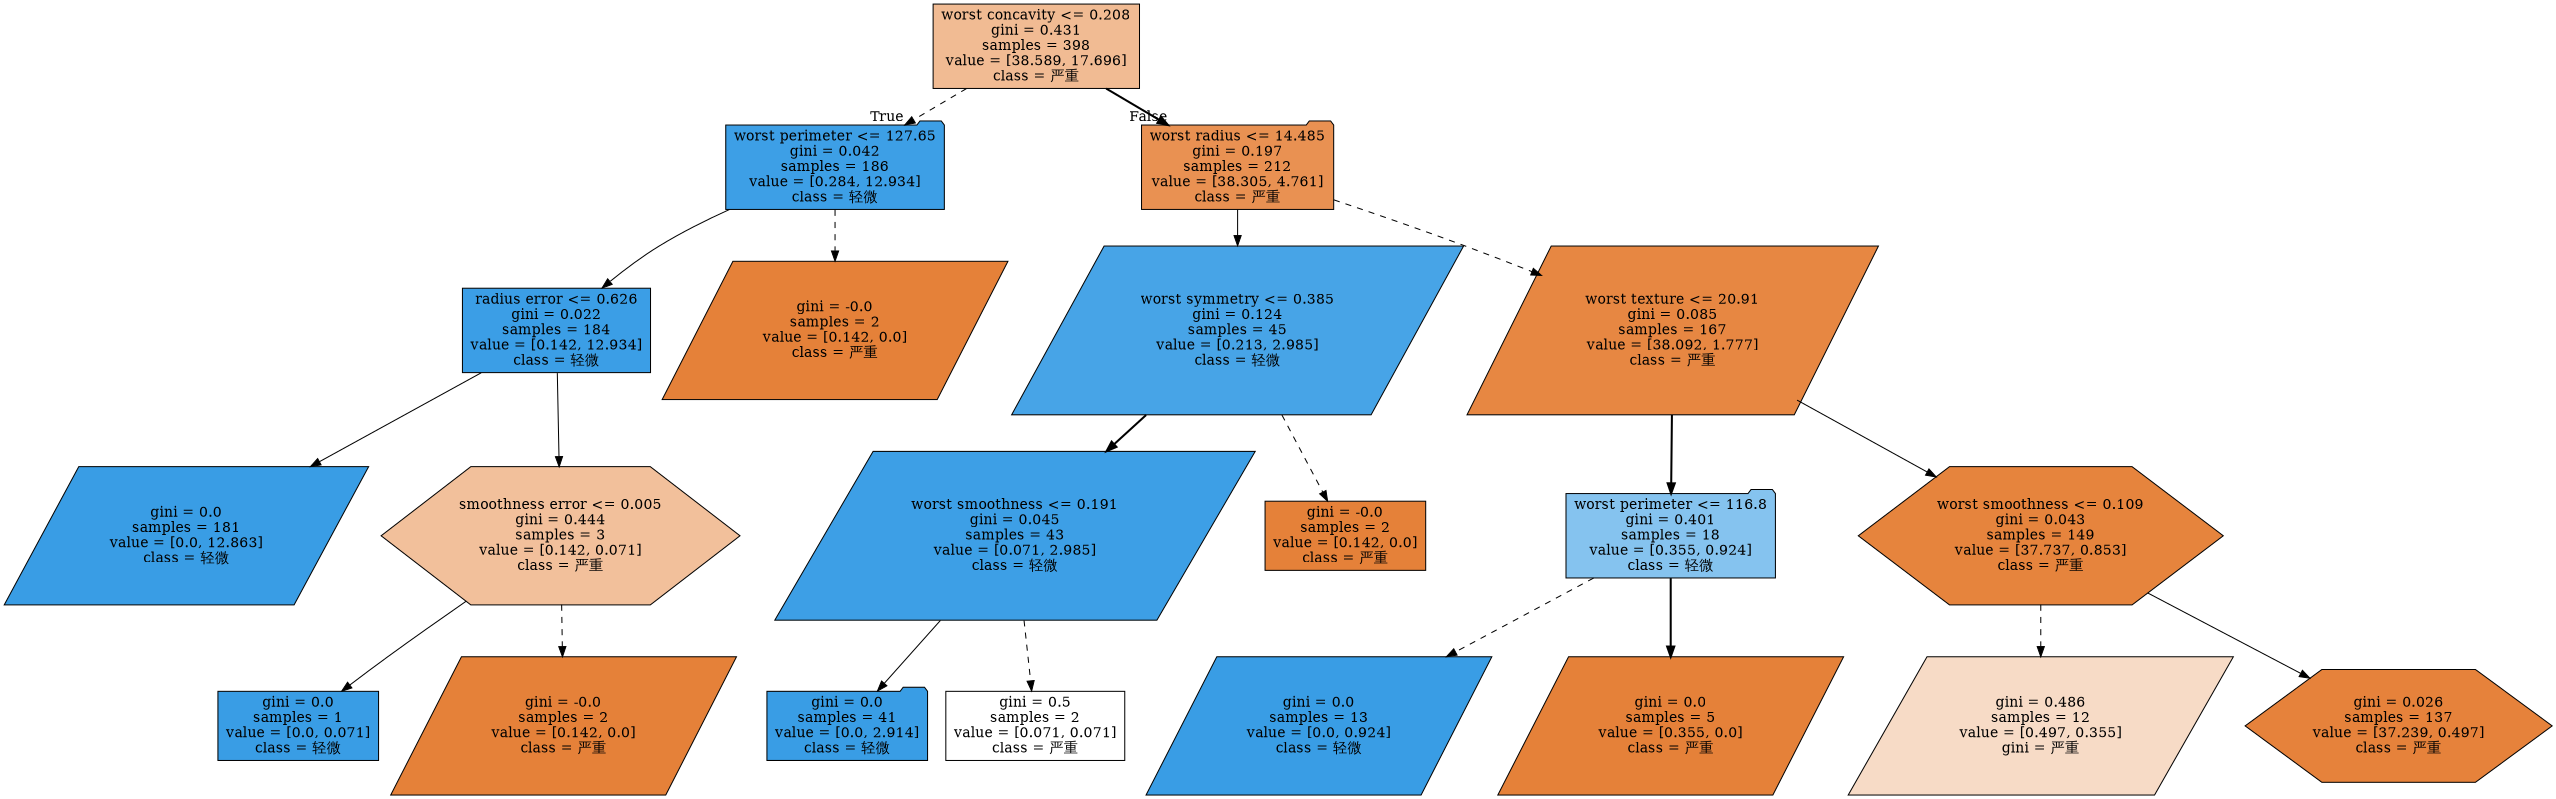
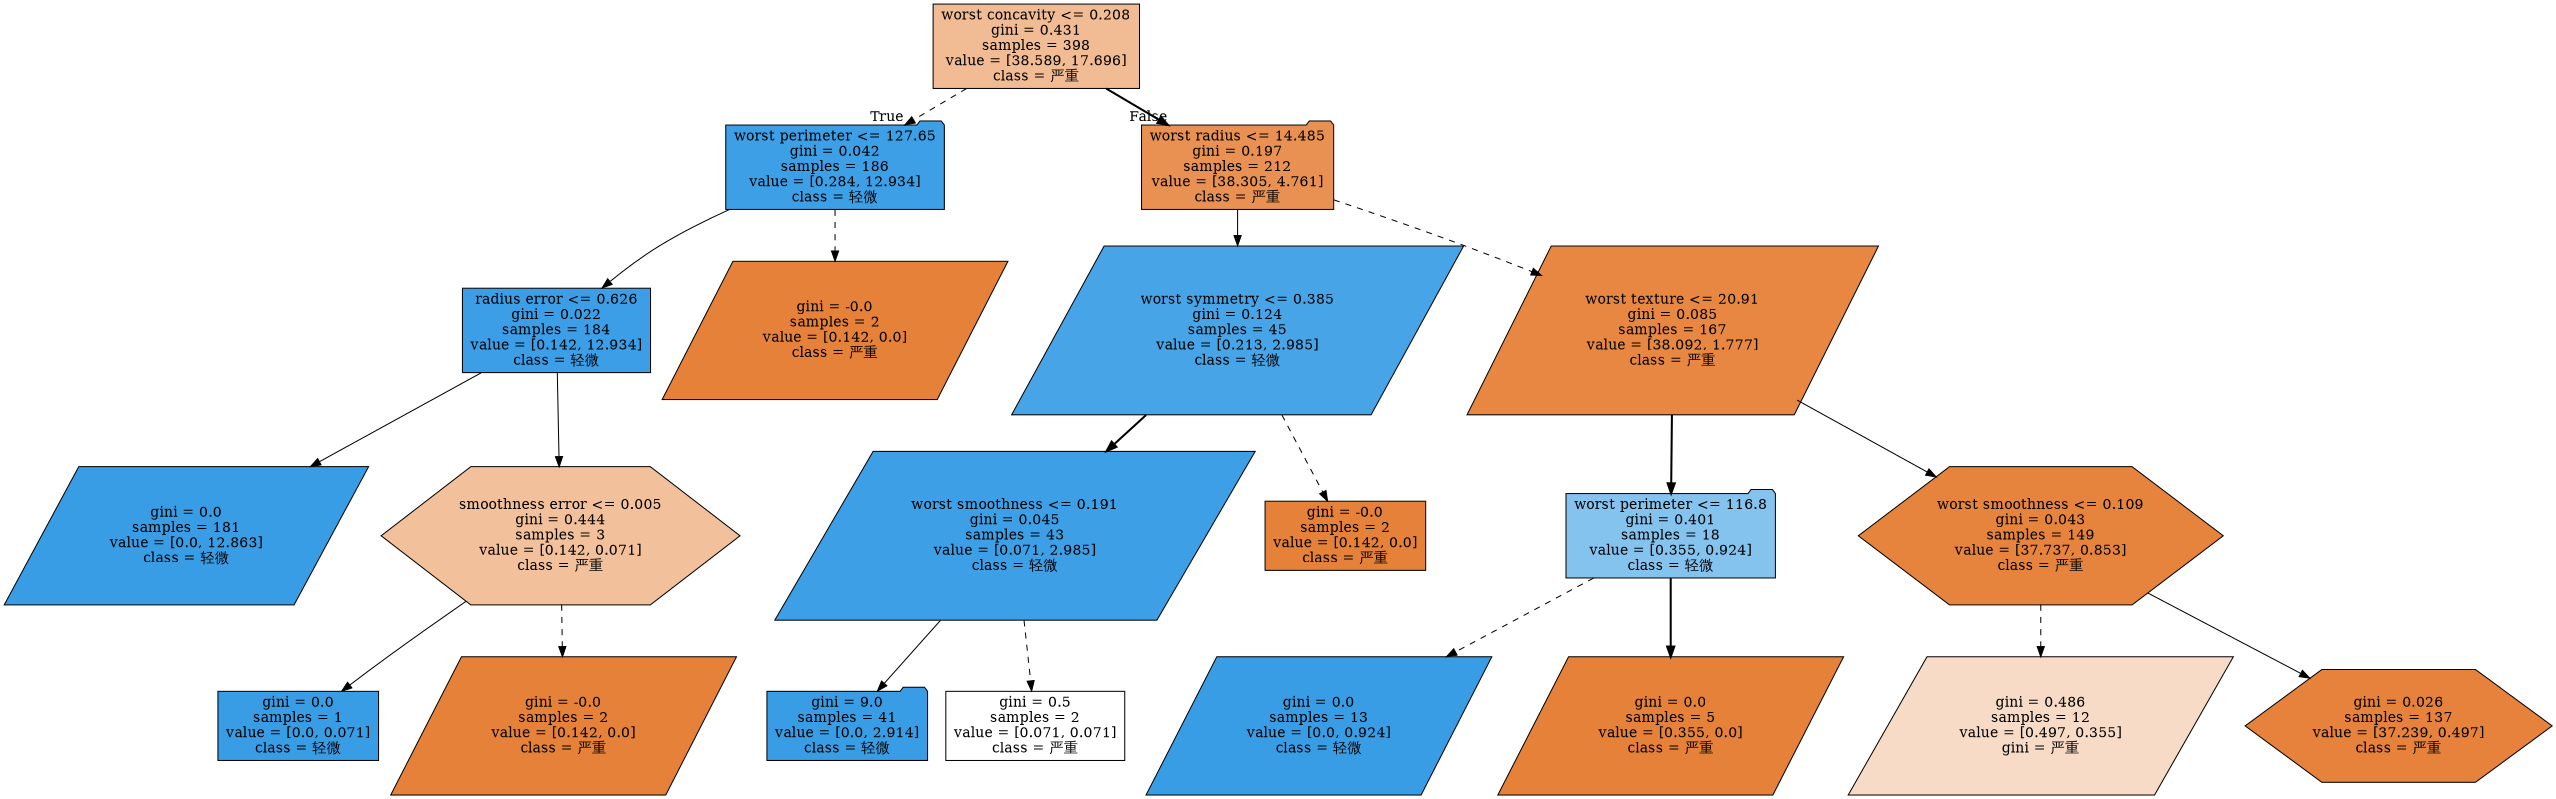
node "gini = 0.0 samples = 41 value = [0.0, 2.914] class = 轻微": label "gini = 0.0 samples = 41 value = [0.0, 2.914] class = 轻微" -> "gini = 9.0 samples = 41 value = [0.0, 2.914] class = 轻微"
